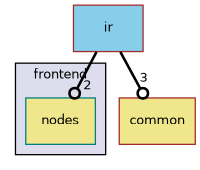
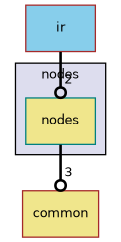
edge "ir" -> "common": now "nodes" -> "common"
cluster "frontend": label "frontend" -> "nodes"
